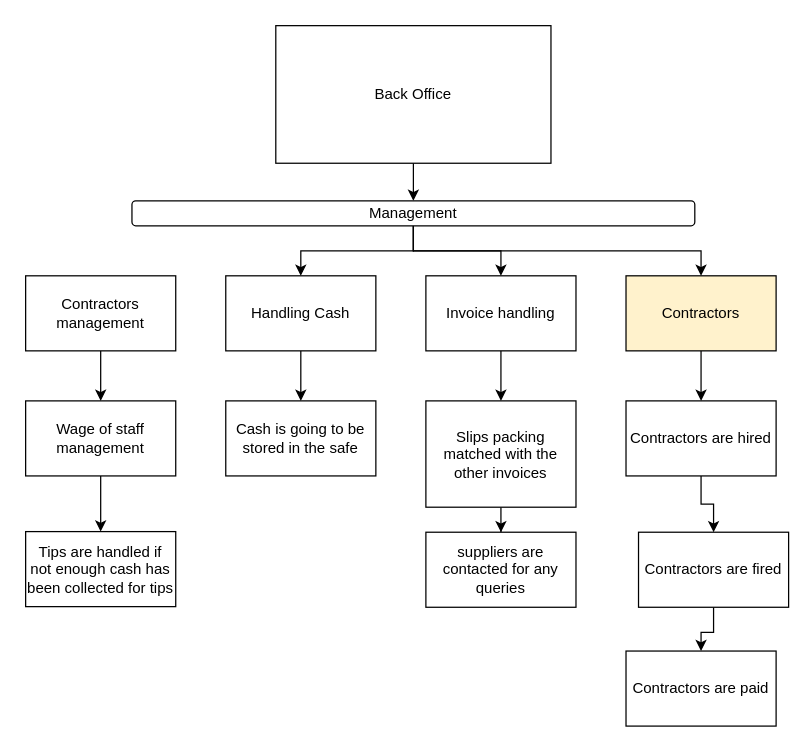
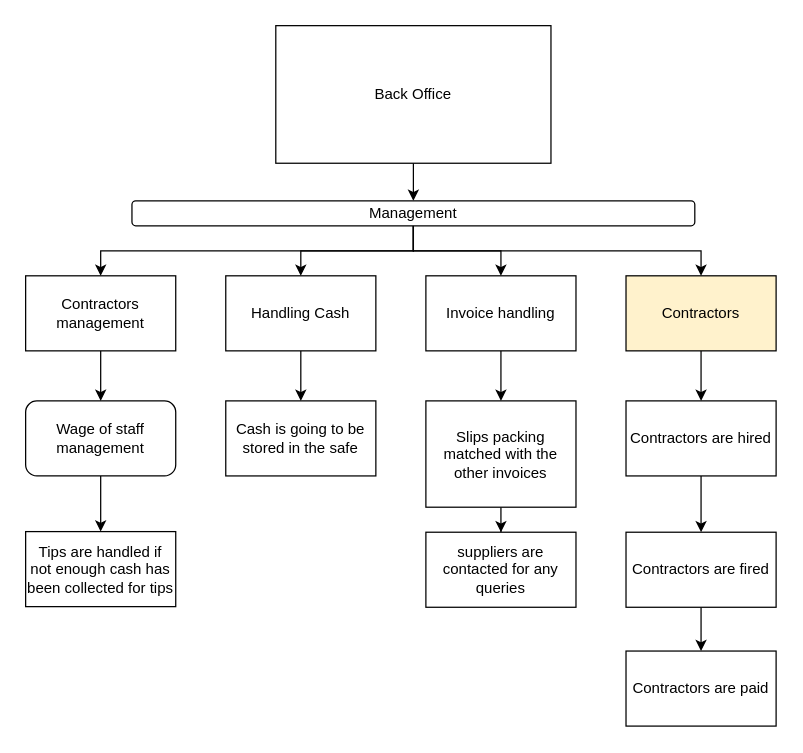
edge "Management" -> "Contractors management": added
node "Wage of staff management": shape rectangle -> rounded rectangle
node "Contractors are fired": moved (713, 569) -> (701, 569)
